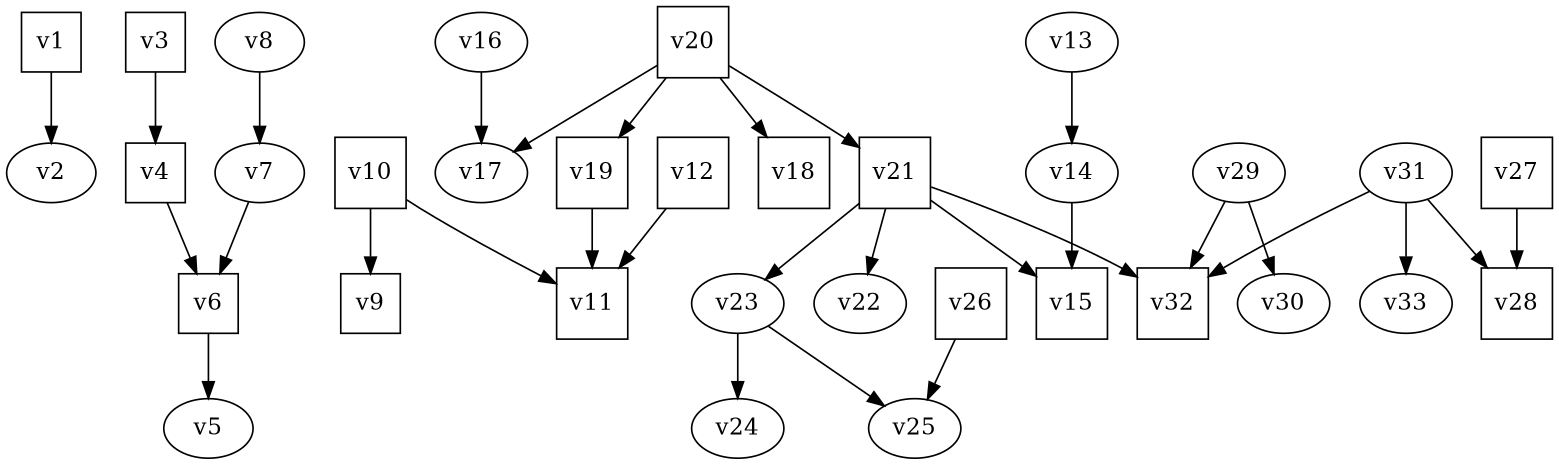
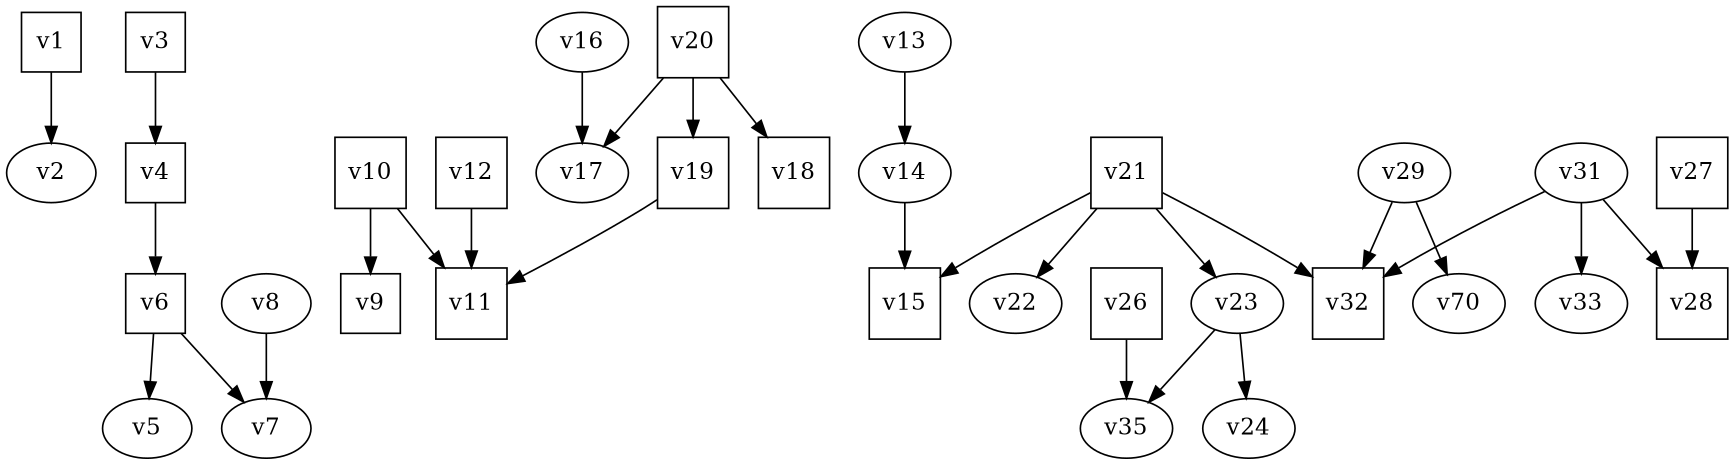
edge "v20" -> "v21": removed
edge "v7" -> "v6": reversed
node "v30": label "v30" -> "v70"
node "v25": label "v25" -> "v35"
